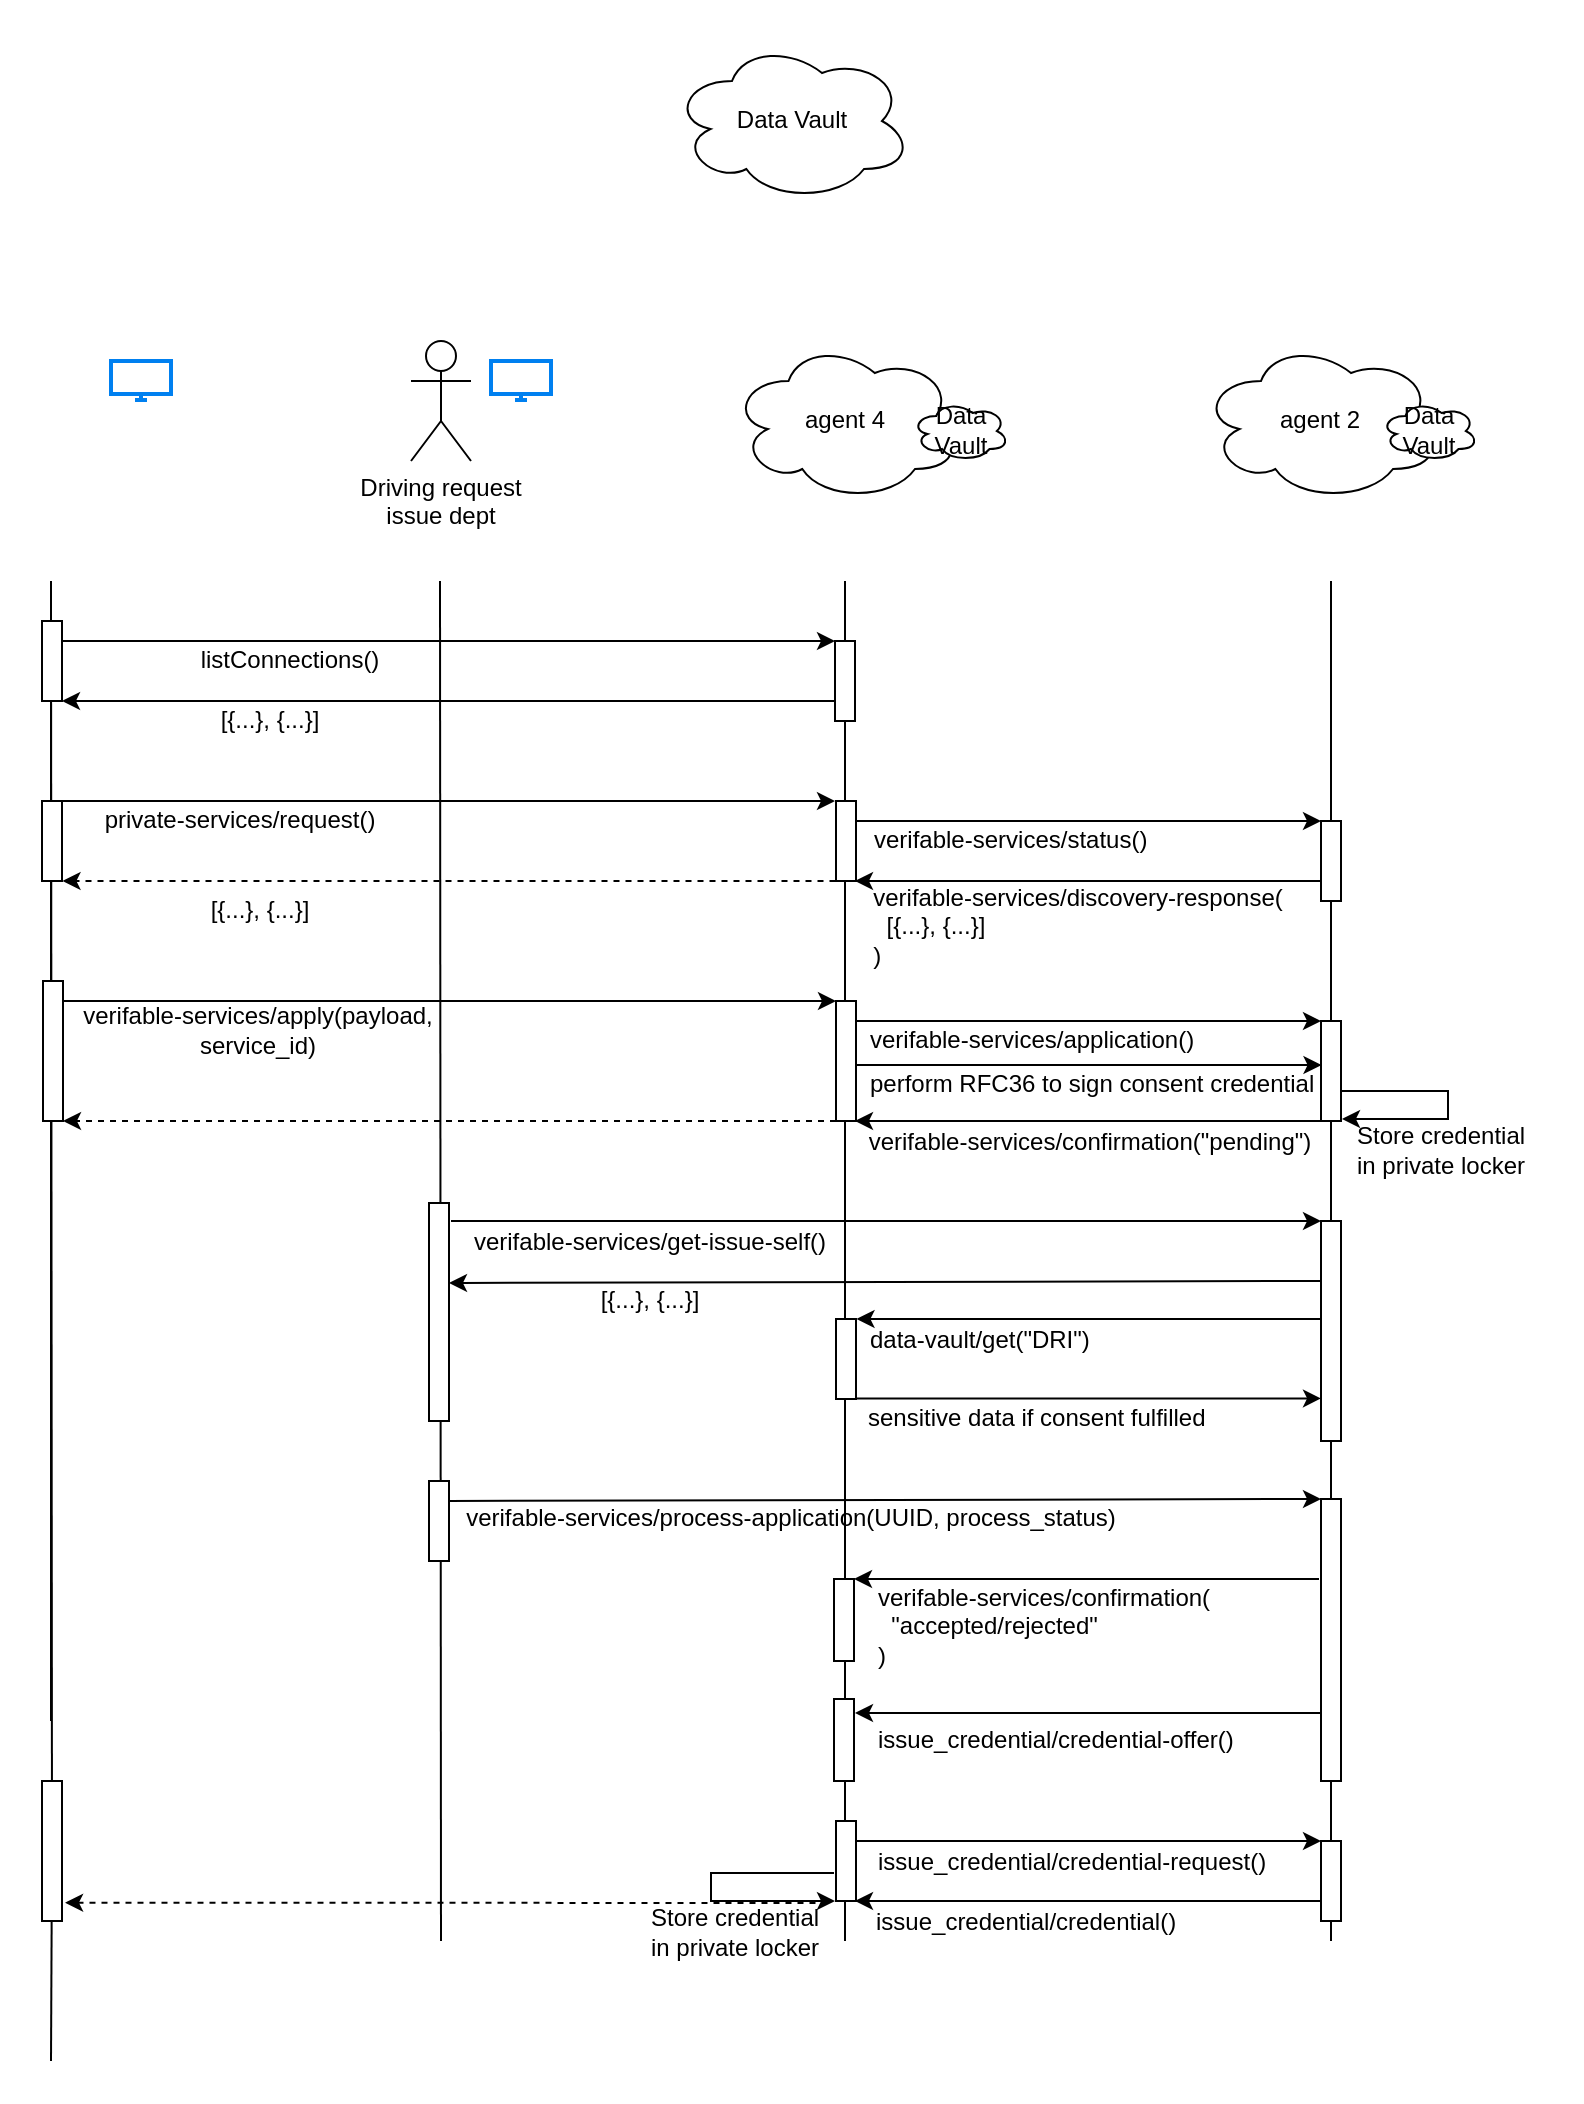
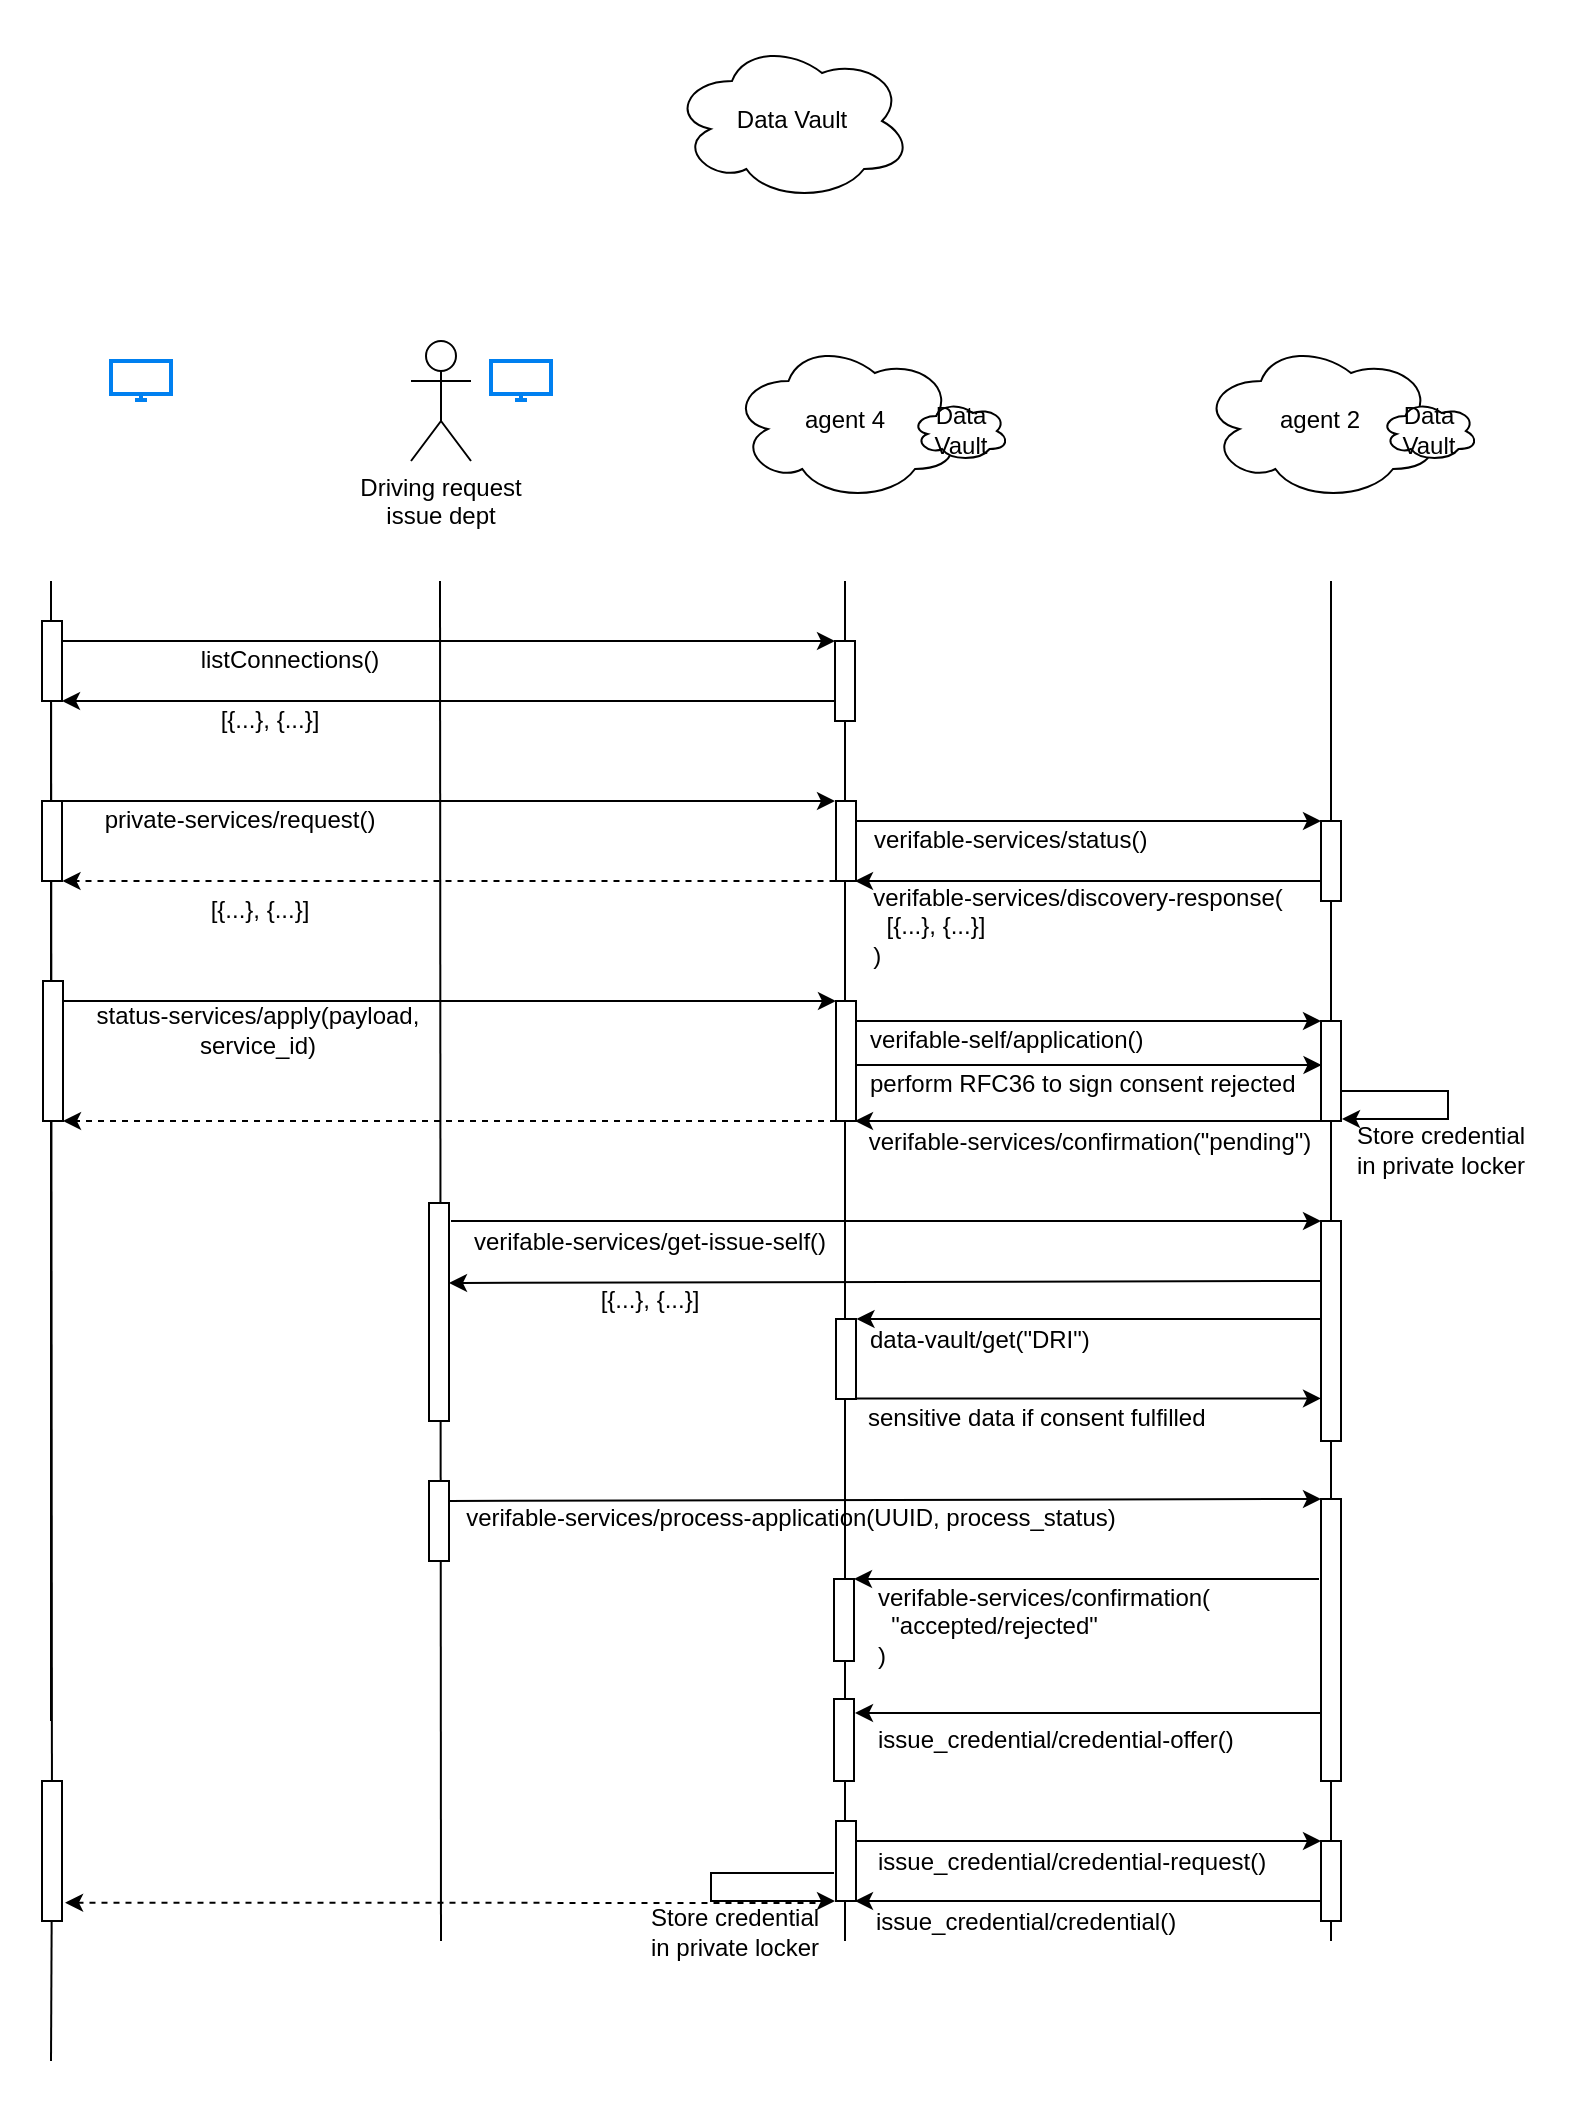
node "verifable-services/apply(payload, service_id)": label "verifable-services/apply(payload, service_id)" -> "status-services/apply(payload, service_id)"
node "verifable-services/application()": label "verifable-services/application()" -> "verifable-self/application()"
node "perform RFC36 to sign consent credential": label "perform RFC36 to sign consent credential" -> "perform RFC36 to sign consent rejected"
